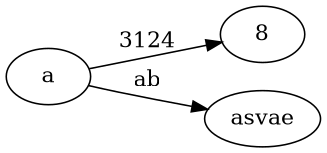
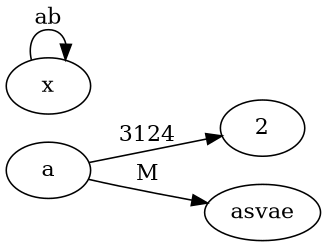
node "8": label "8" -> "2"
edge "a" -> "asvae": label "ab" -> "M"
node "x": added
